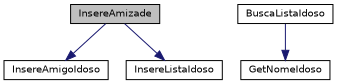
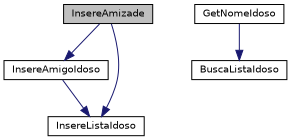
edge "BuscaListaIdoso" -> "GetNomeIdoso": reversed
edge "InsereAmigoIdoso" -> "InsereListaIdoso": added
